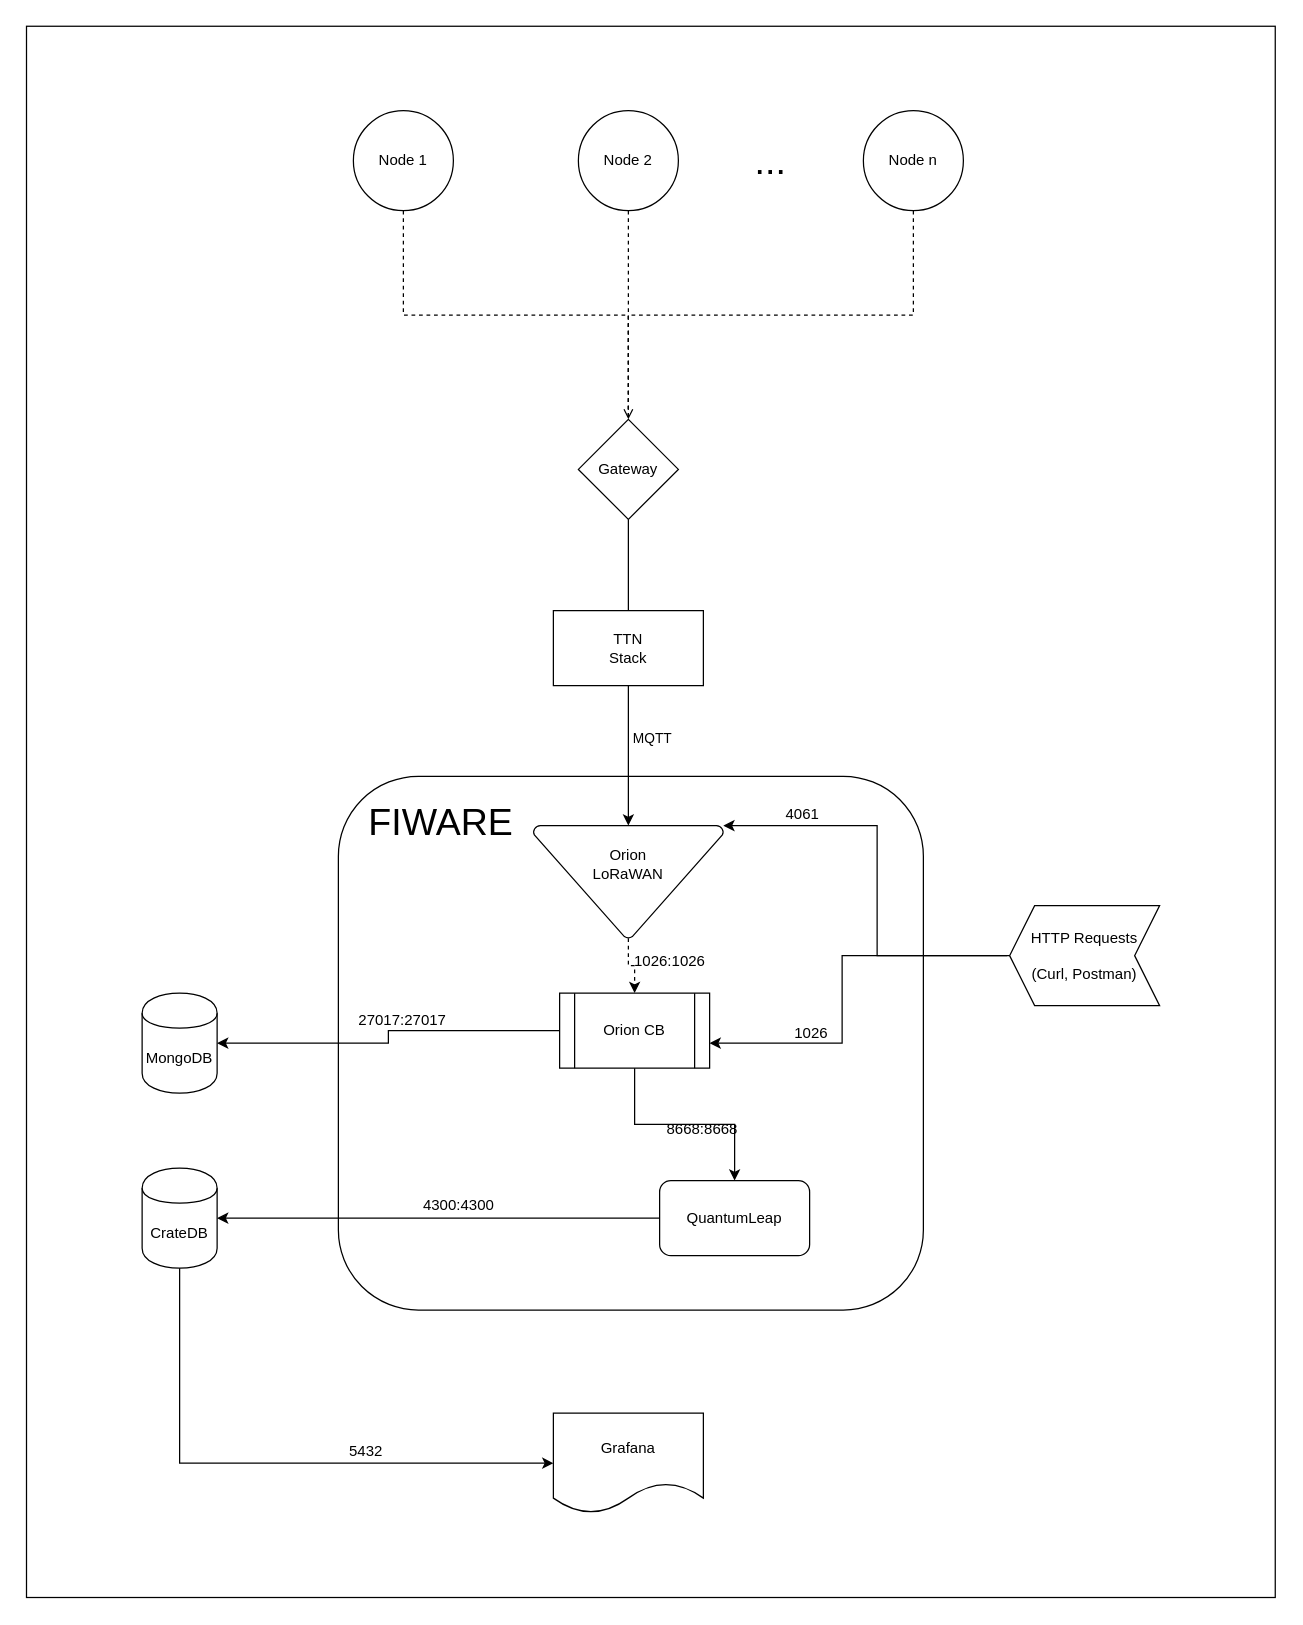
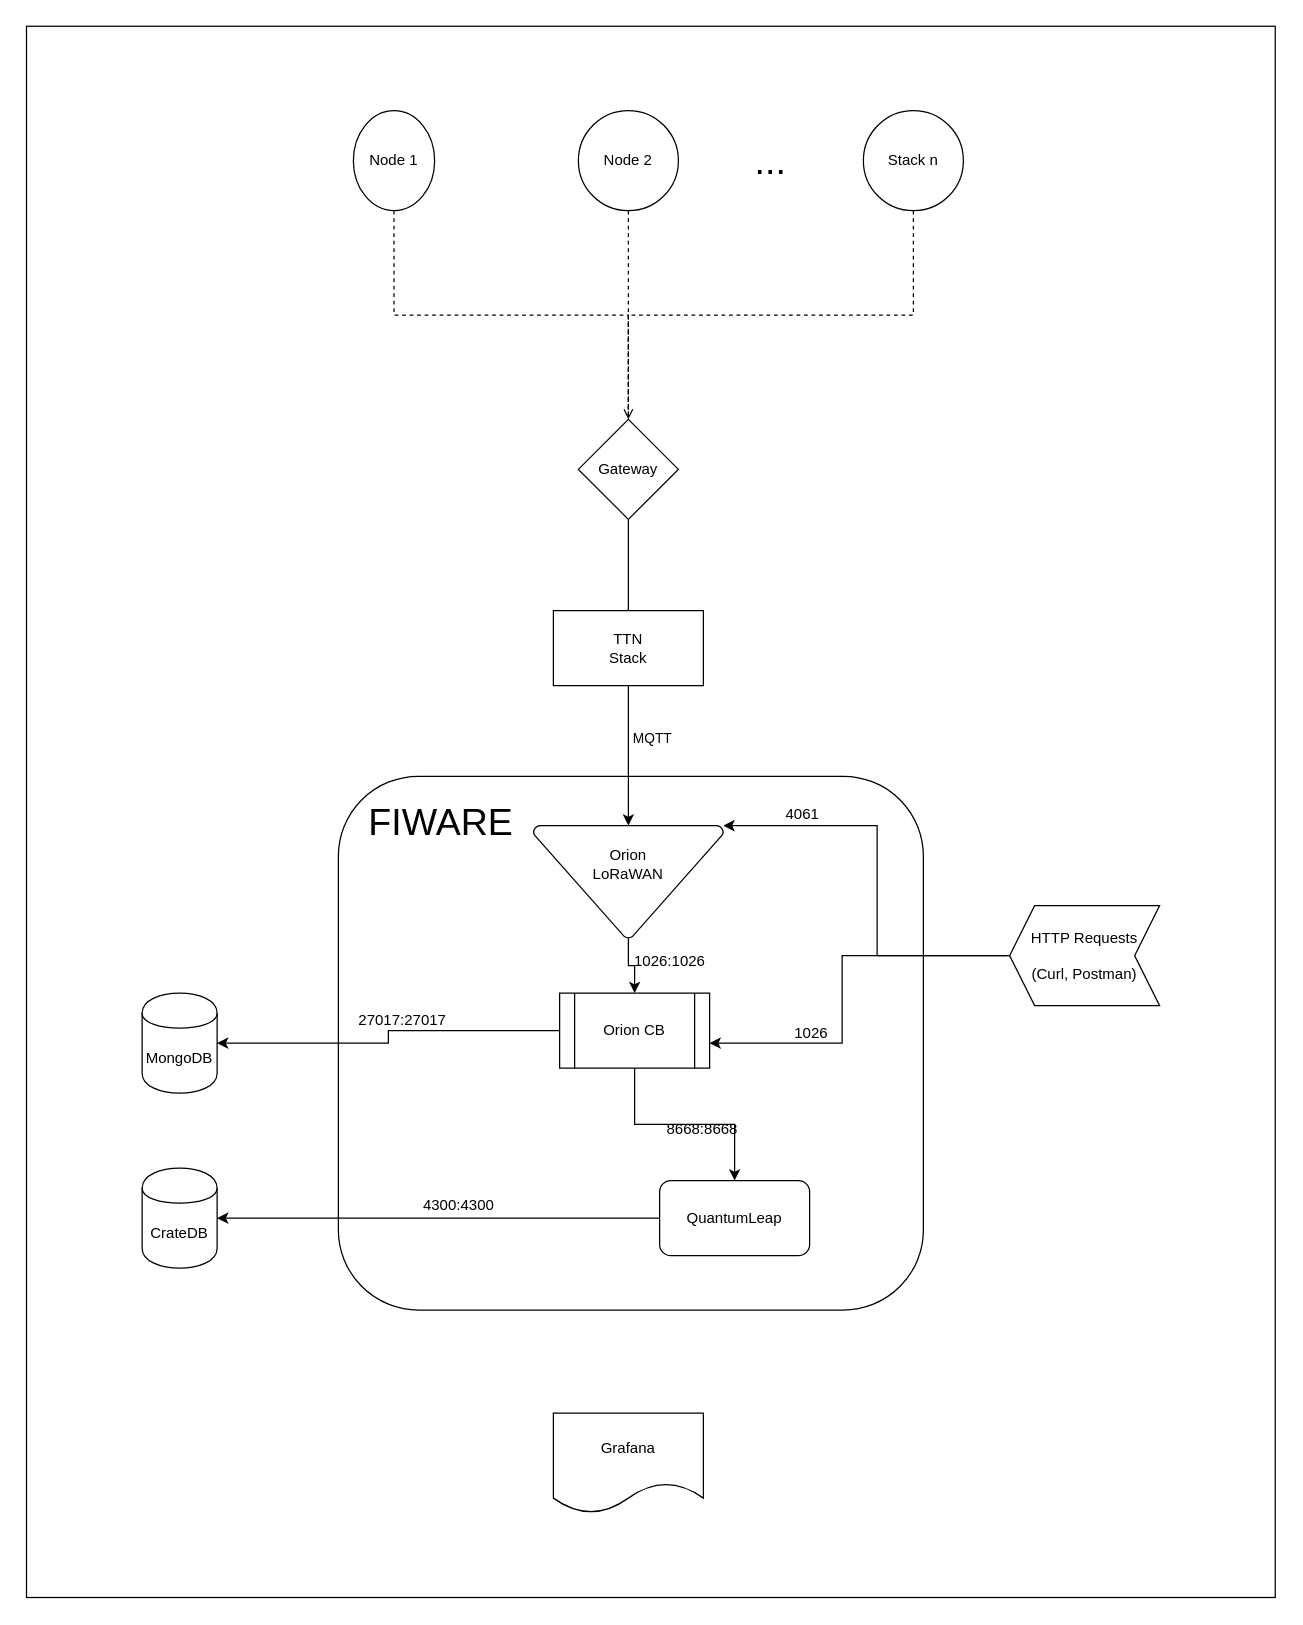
node "Node 1": size 100x100 -> 81x100
node "Node n": label "Node n" -> "Stack n"
edge "OrionLoRaWAN" -> "Orion CB": style dashed -> solid
edge "CrateDB" -> "Grafana": removed, label "5432"
